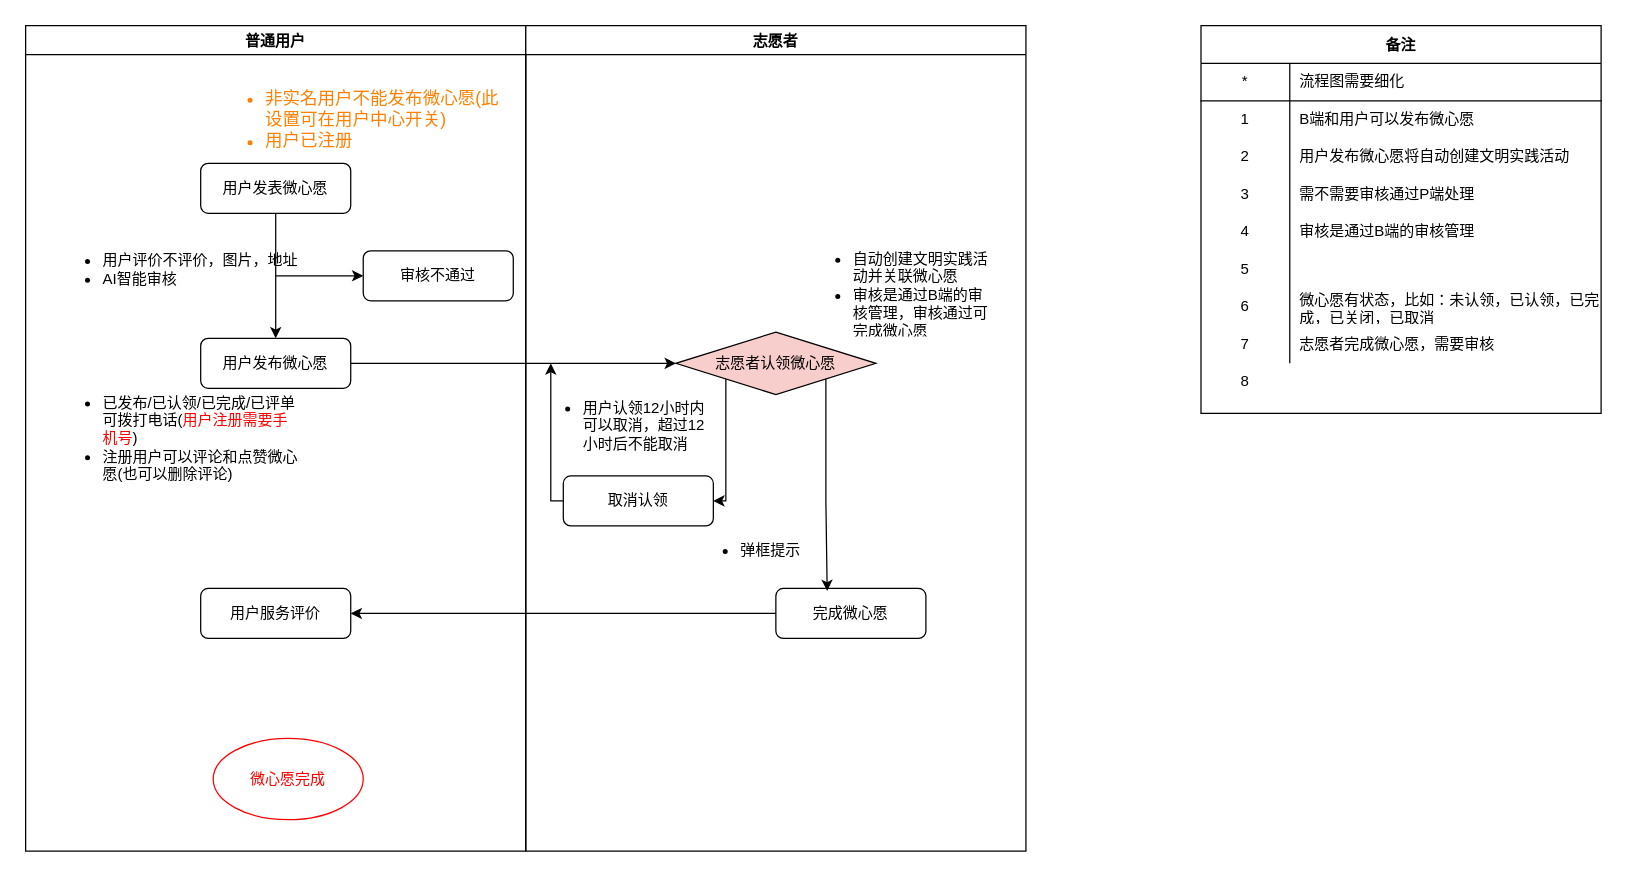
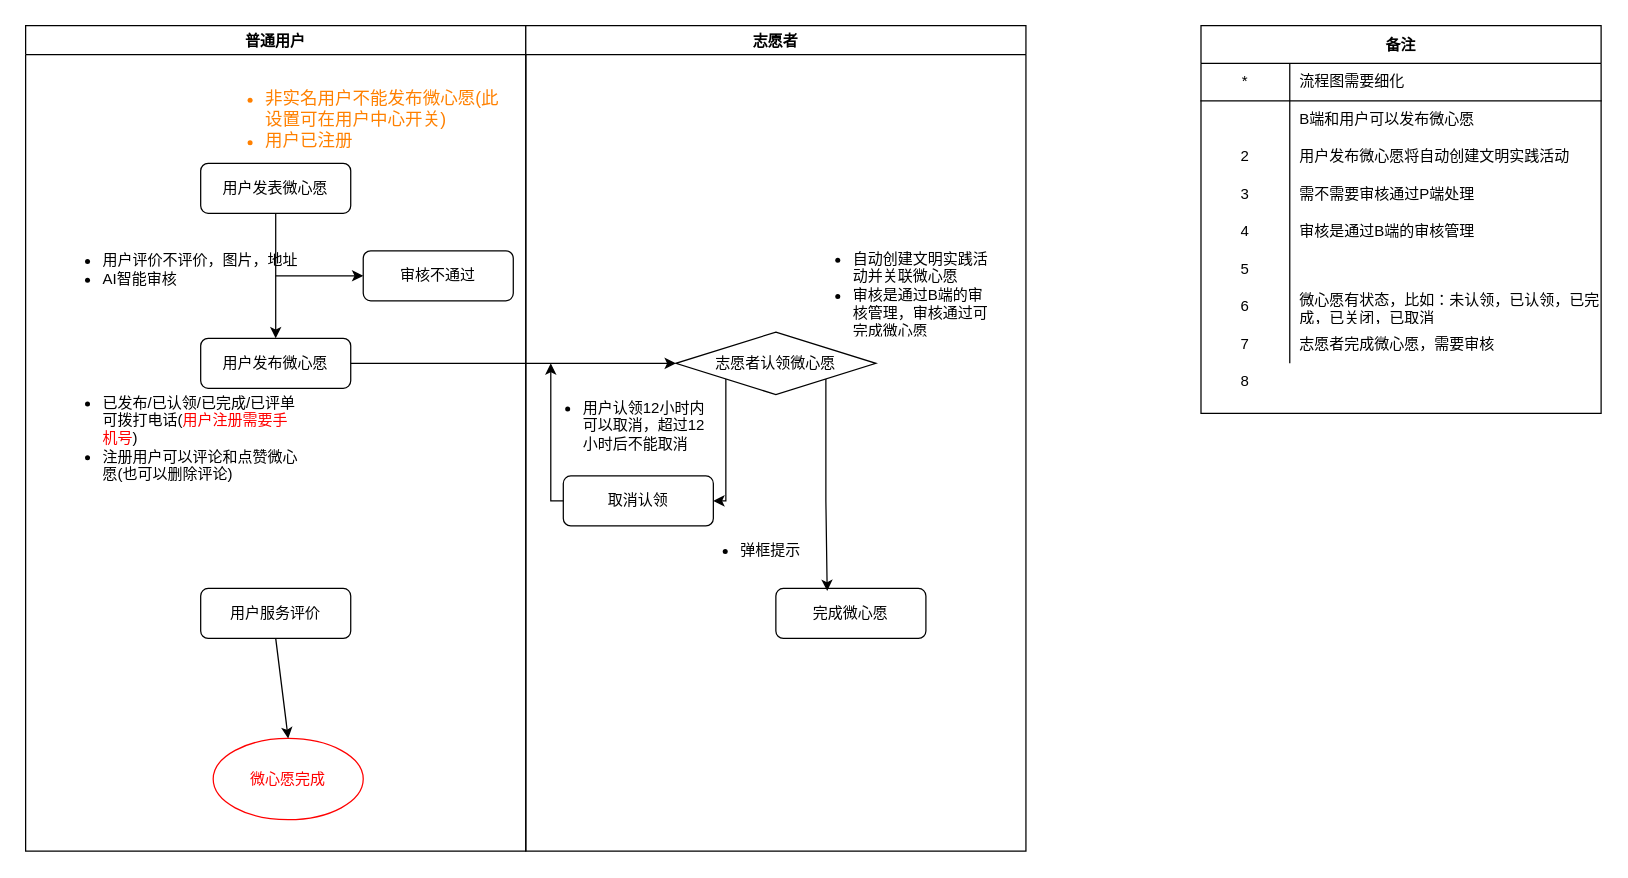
node "1": removed
node "志愿者认领微心愿": fillcolor #f8cecc -> #ffffff
edge "完成微心愿" -> "用户服务评价": removed
edge "用户服务评价" -> "微心愿完成": added
